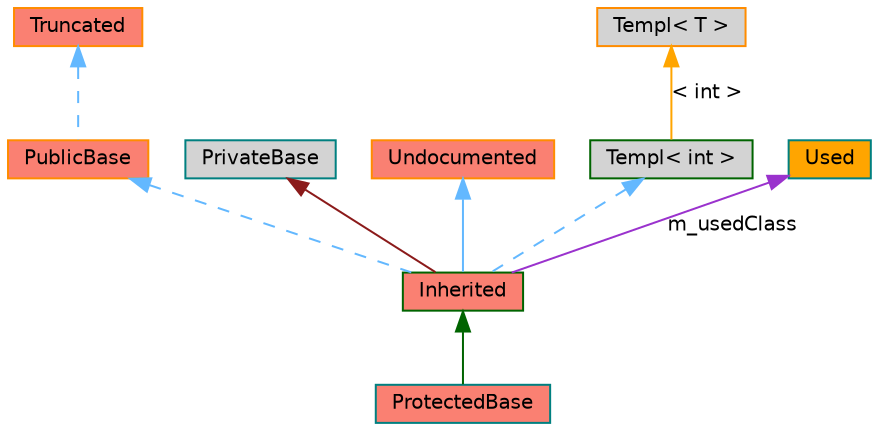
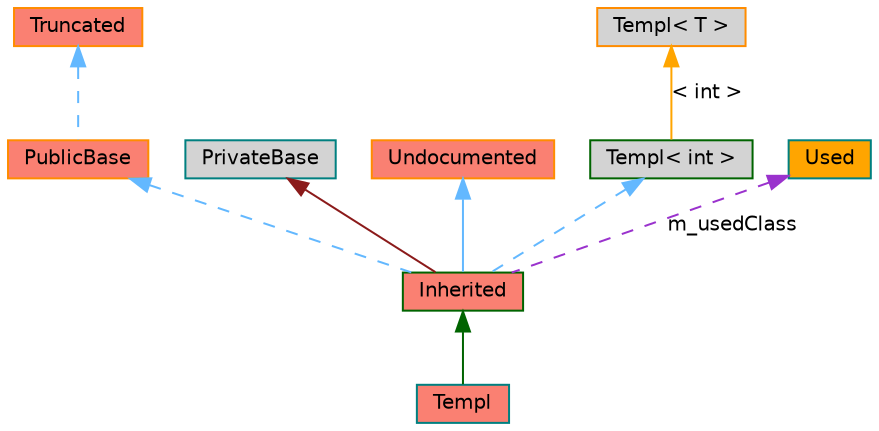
edge "Inherited" -> "Used": style solid -> dashed
node "ProtectedBase": label "ProtectedBase" -> "Templ"
